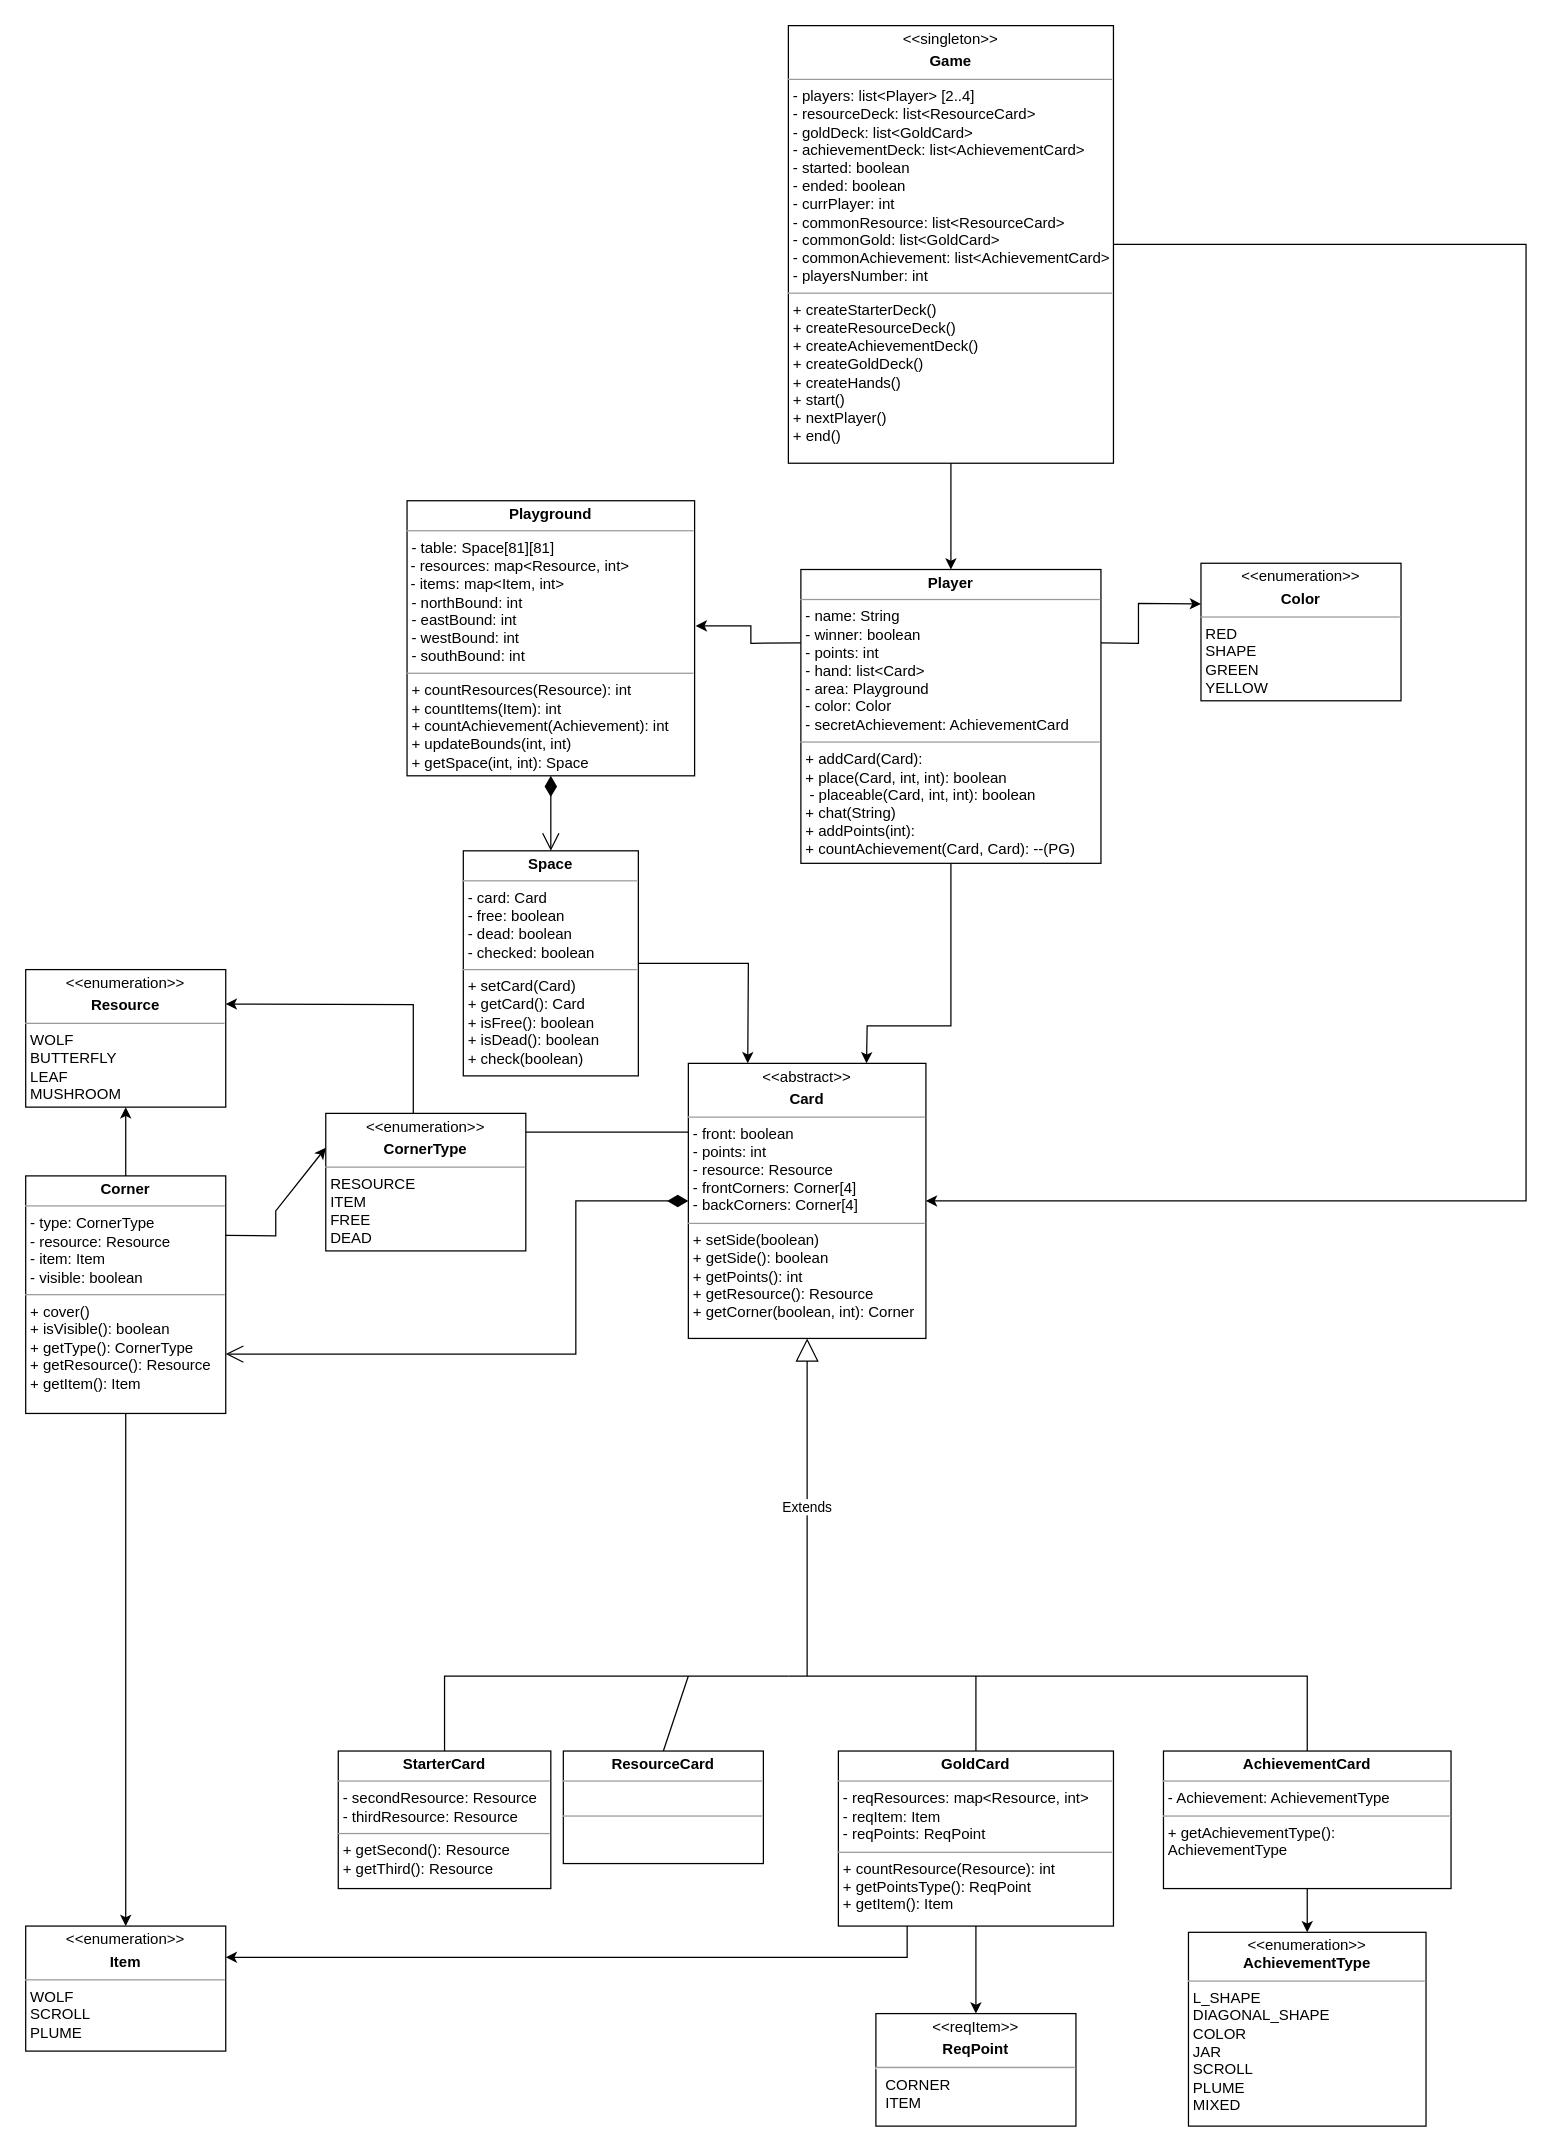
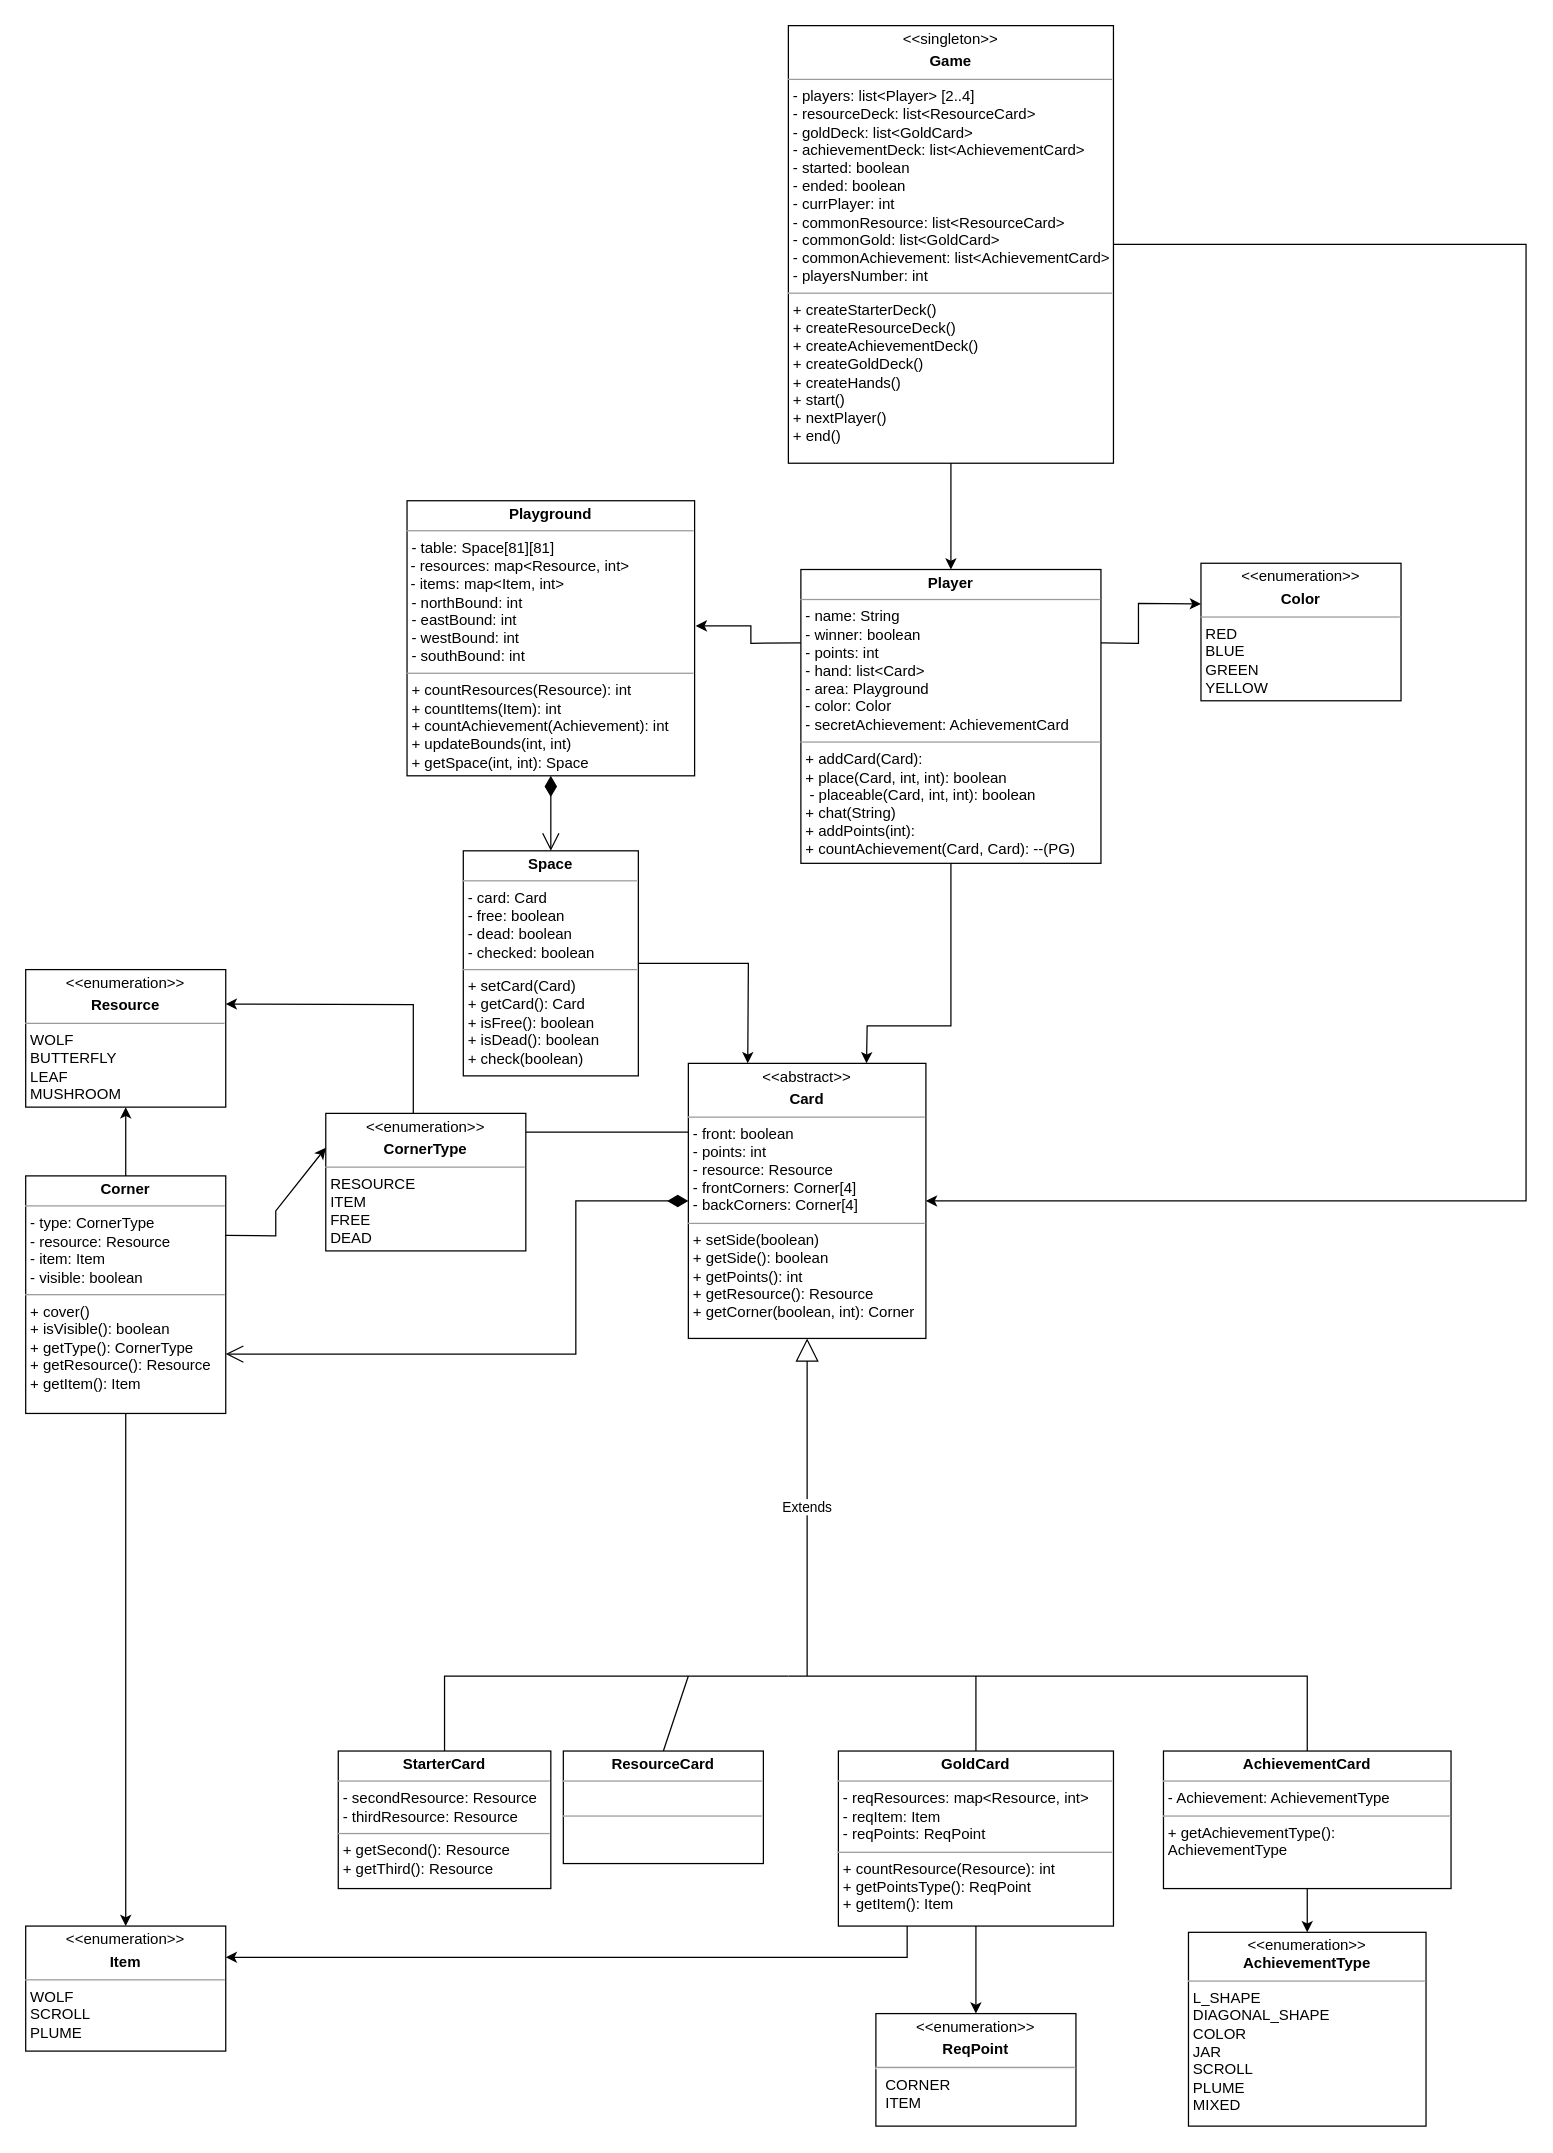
node "<<enumeration>> Color RED SHAPE GREEN YELLOW": label "<<enumeration>> Color RED SHAPE GREEN YELLOW" -> "<<enumeration>> Color RED BLUE GREEN YELLOW"
node "<<reqItem>> ReqPoint CORNER ITEM": label "<<reqItem>> ReqPoint CORNER ITEM" -> "<<enumeration>> ReqPoint CORNER ITEM"
